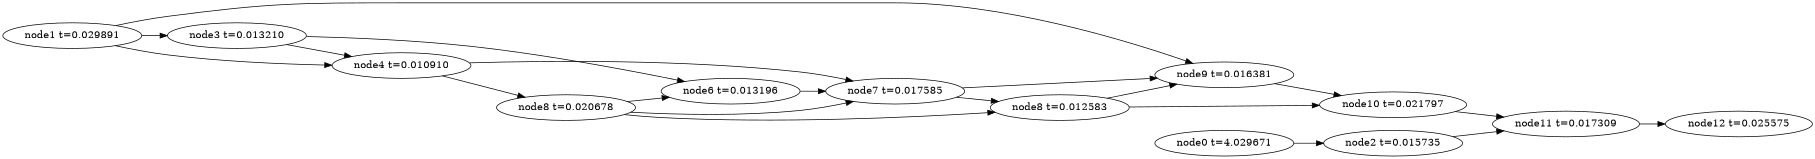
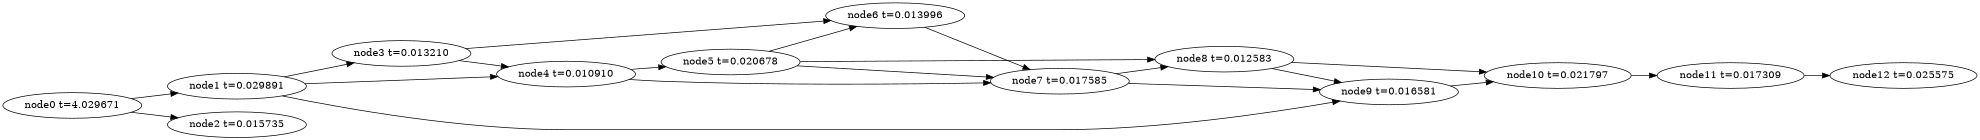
node "node9 t=0.016381": label "node9 t=0.016381" -> "node9 t=0.016581"
node "node6 t=0.013196": label "node6 t=0.013196" -> "node6 t=0.013996"
edge "node0 t=4.029671" -> "node1 t=0.029891": added
node "node8 t=0.020678": label "node8 t=0.020678" -> "node5 t=0.020678"
edge "node2 t=0.015735" -> "node11 t=0.017309": removed
